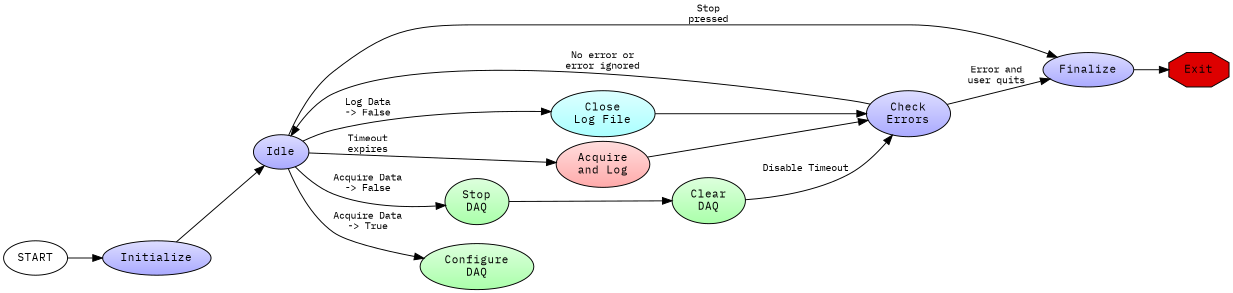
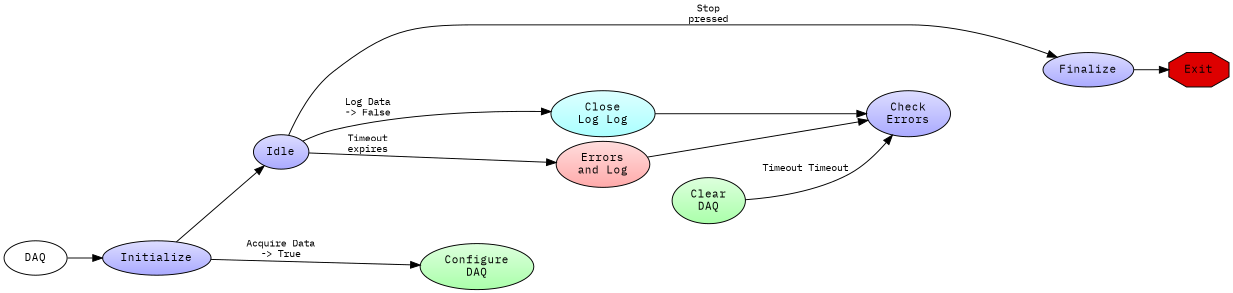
edge "Check Errors" -> "Idle": removed, label "No error or error ignored"
edge "Check Errors" -> "Finalize": removed, label "Error and user quits"
node "Close Log File": label "Close Log File" -> "Close Log Log"
node "Acquire and Log": label "Acquire and Log" -> "Errors and Log"
edge "Clear DAQ" -> "Check Errors": label "Disable Timeout" -> "Timeout Timeout"
node "Stop DAQ": removed
edge "Idle" -> "Configure DAQ": now "Initialize" -> "Configure DAQ"
node "START": label "START" -> "DAQ"
